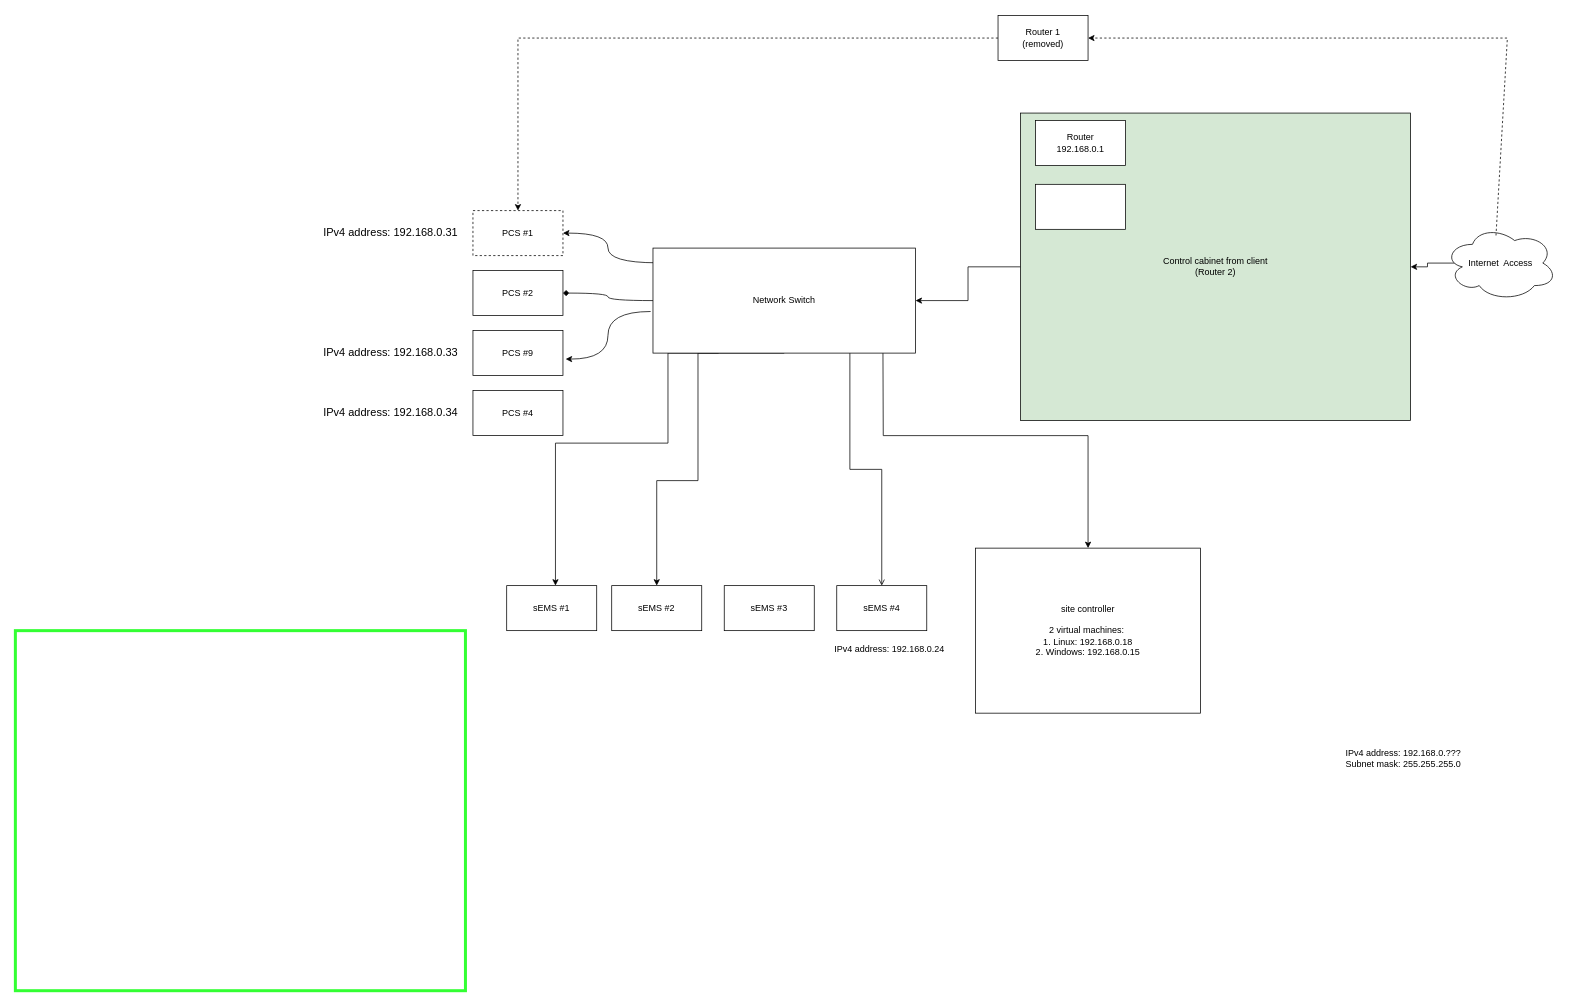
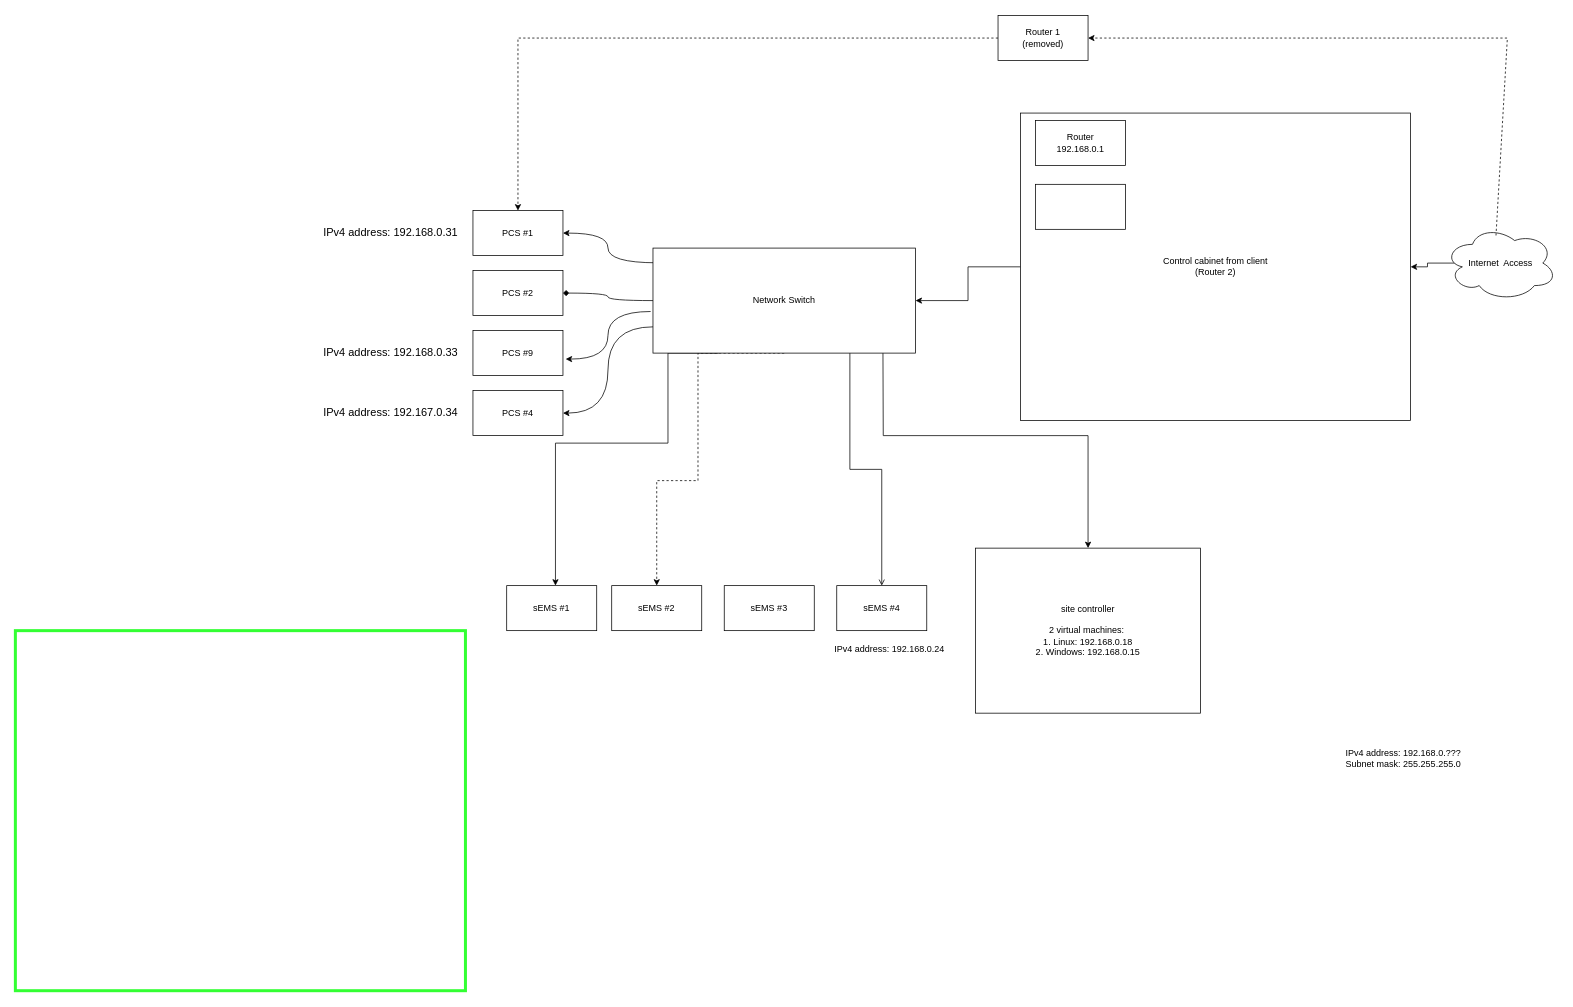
node "PCS #1": style dashed -> solid
node "Control cabinet from client (Router 2)": fillcolor #d5e8d4 -> #ffffff
edge "Network Switch" -> "PCS #4": added
node "IPv4 address: 192.168.0.34": label "IPv4 address: 192.168.0.34" -> "IPv4 address: 192.167.0.34"
edge "Network Switch" -> "sEMS #2": style solid -> dashed
